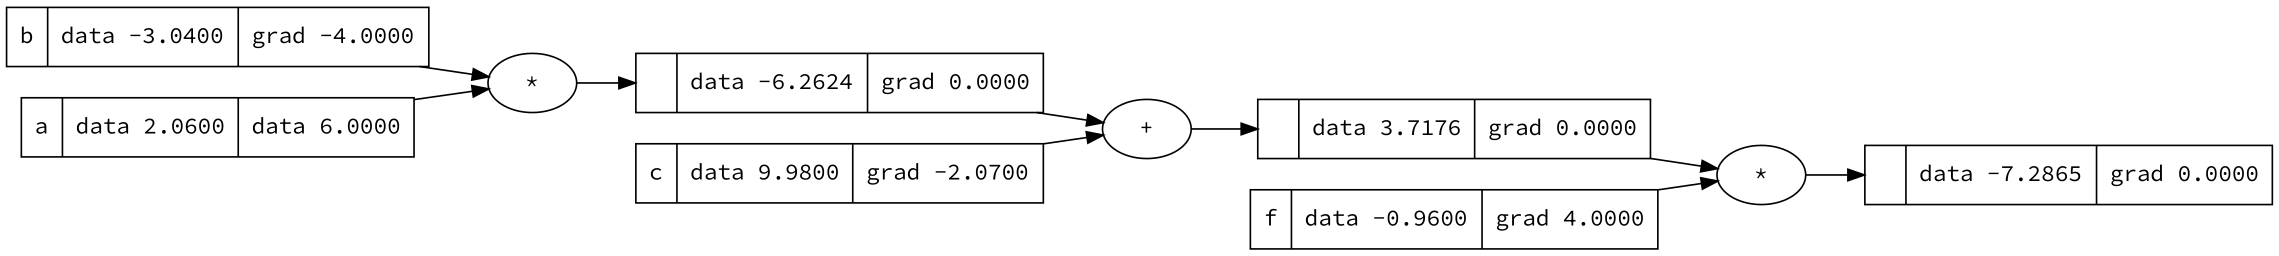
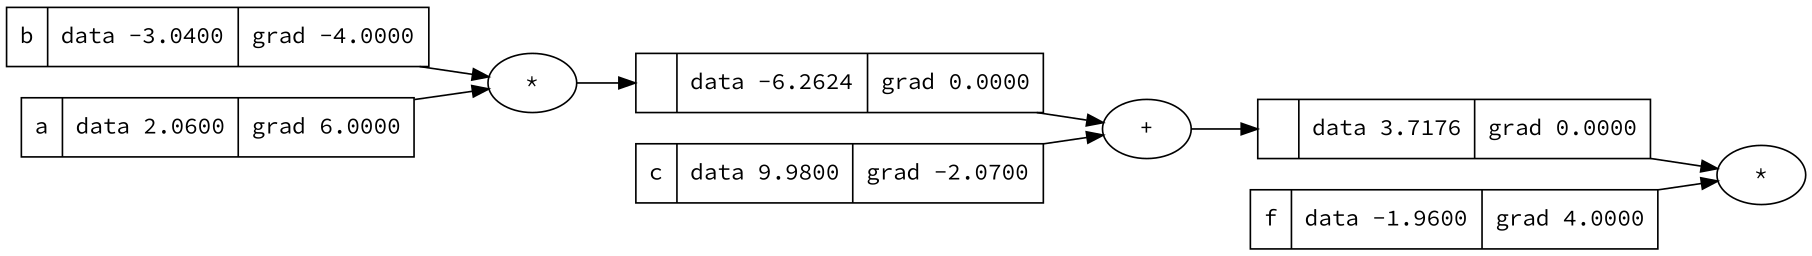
node "a": text "data 6.0000" -> "grad 6.0000"
node "data -7.2865": removed
node "f": text "data -0.9600" -> "data -1.9600"
